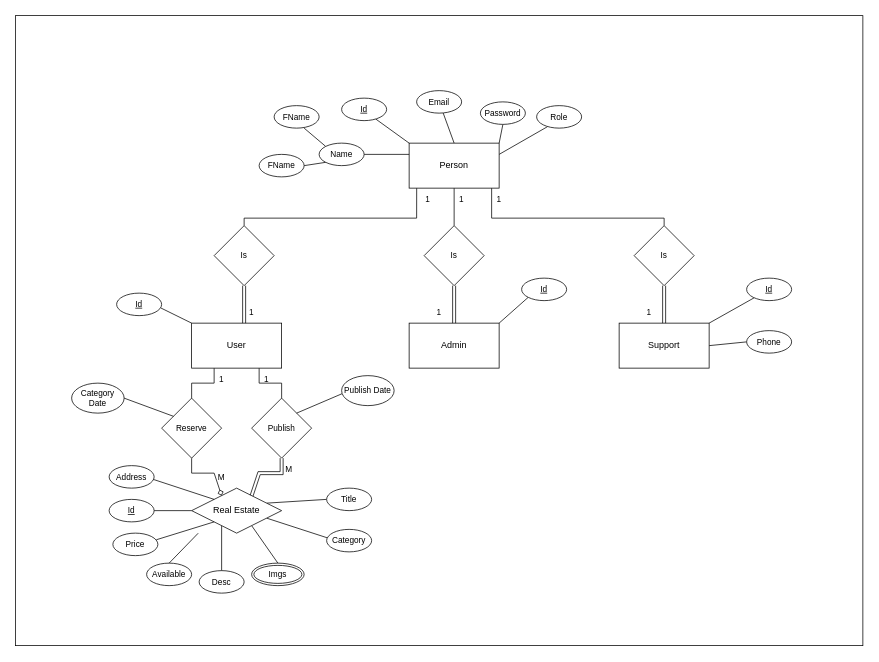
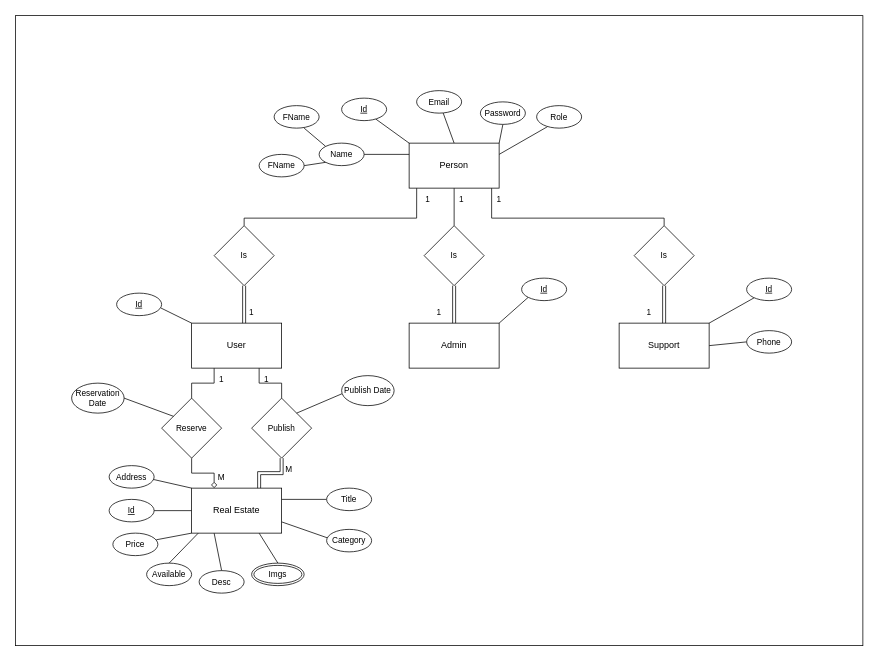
node "Category Date": label "Category Date" -> "Reservation Date"
node "Real Estate": shape diamond -> rectangle
